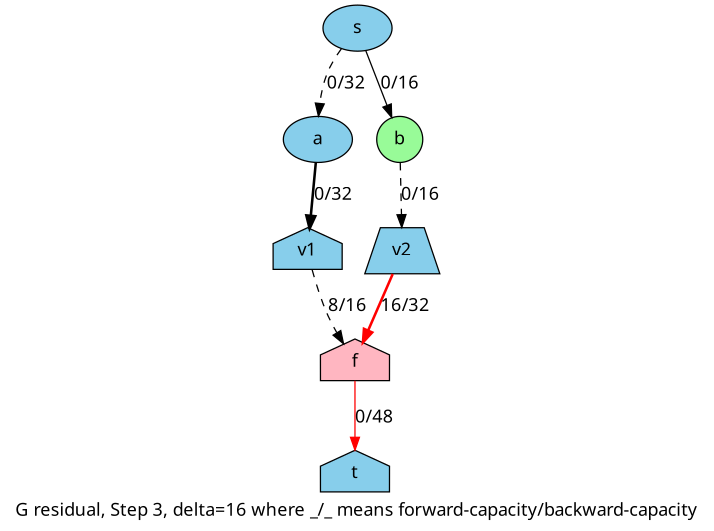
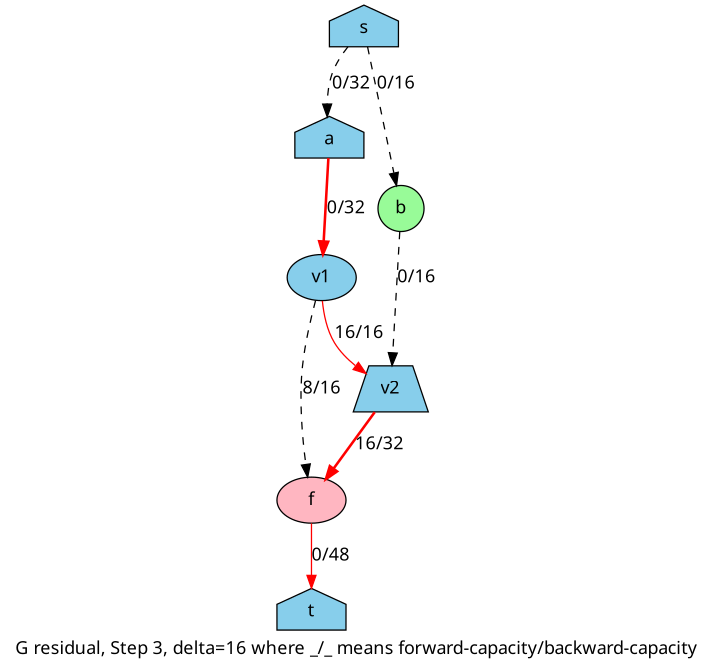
node "s": shape ellipse -> house
edge "s" -> "b": style solid -> dashed
node "a": shape ellipse -> house
edge "a" -> "v1": color black -> red
node "v1": shape house -> ellipse
edge "v1" -> "v2": added, label "16/16"
node "f": shape house -> ellipse
